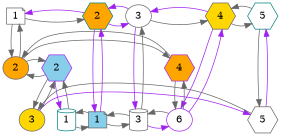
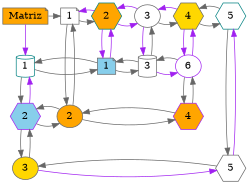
node "Matriz": added
